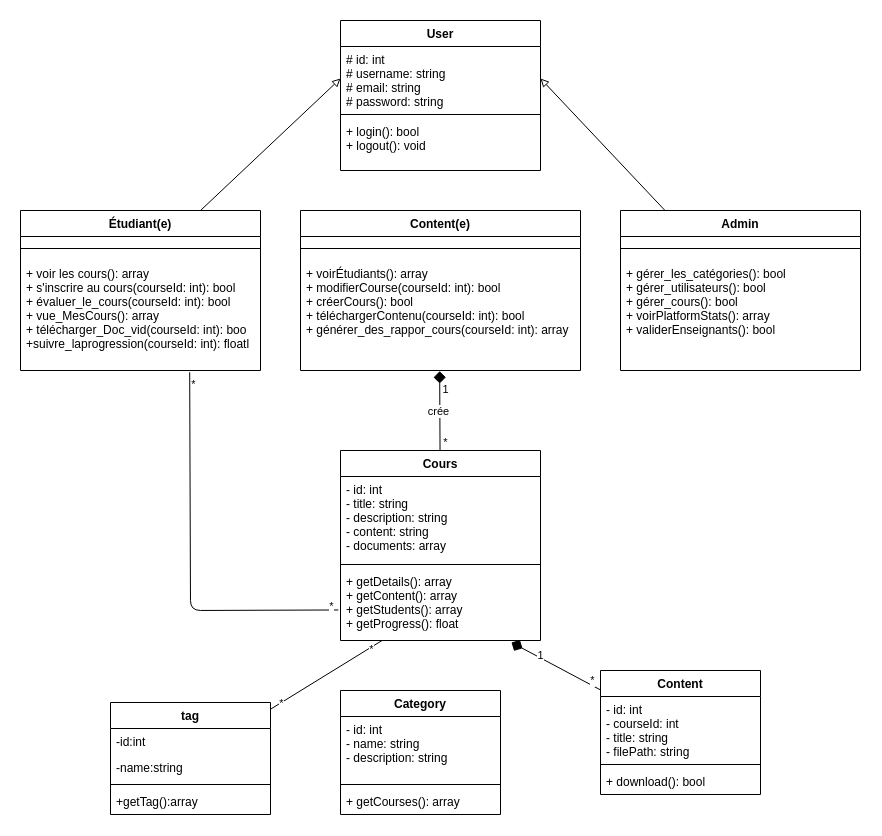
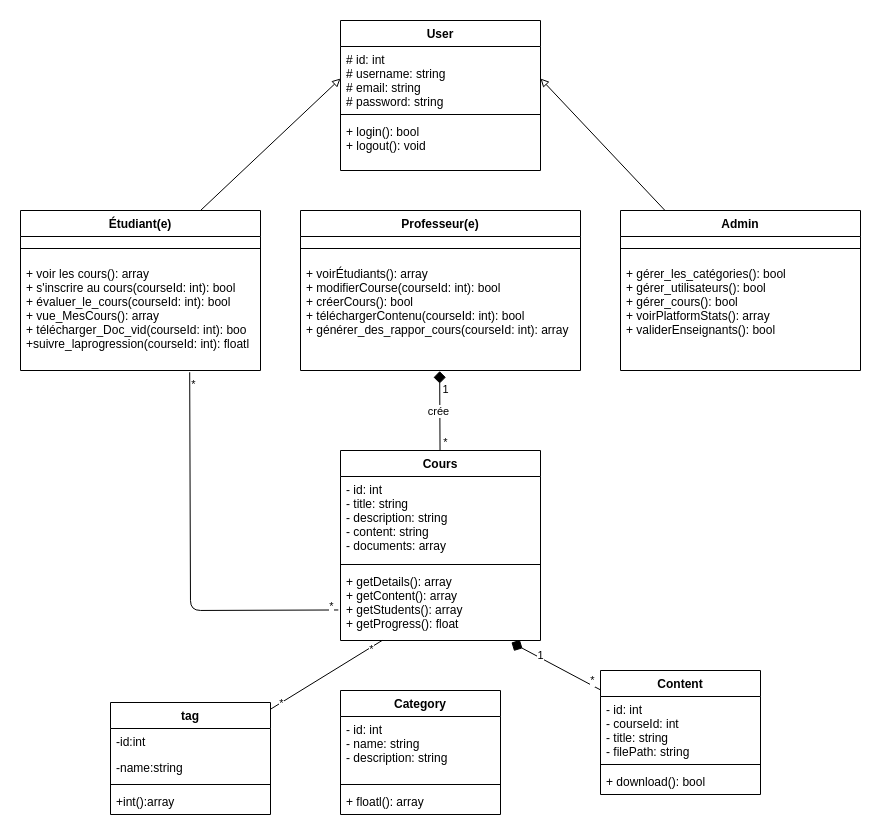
node "Content(e)": label "Content(e)" -> "Professeur(e)"
node "+getTag():array": label "+getTag():array" -> "+int():array"
node "+ getCourses(): array": label "+ getCourses(): array" -> "+ floatl(): array"
